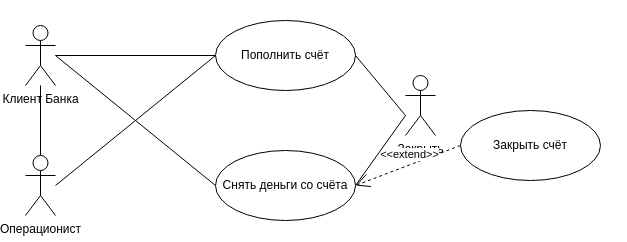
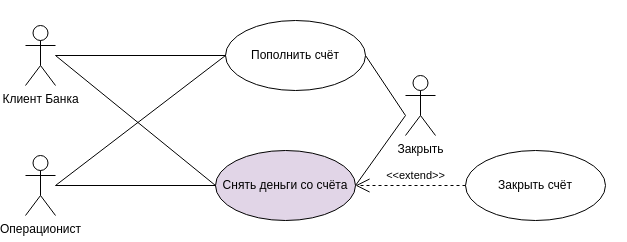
node "Пополнить счёт": moved (286, 56) -> (296, 56)
edge "Клиент Банка" -- "Операционист": now "Снять деньги со счёта" -- "Операционист"
node "Закрыть счёт": moved (531, 146) -> (536, 186)
node "Снять деньги со счёта": fillcolor #ffffff -> #e1d5e7
